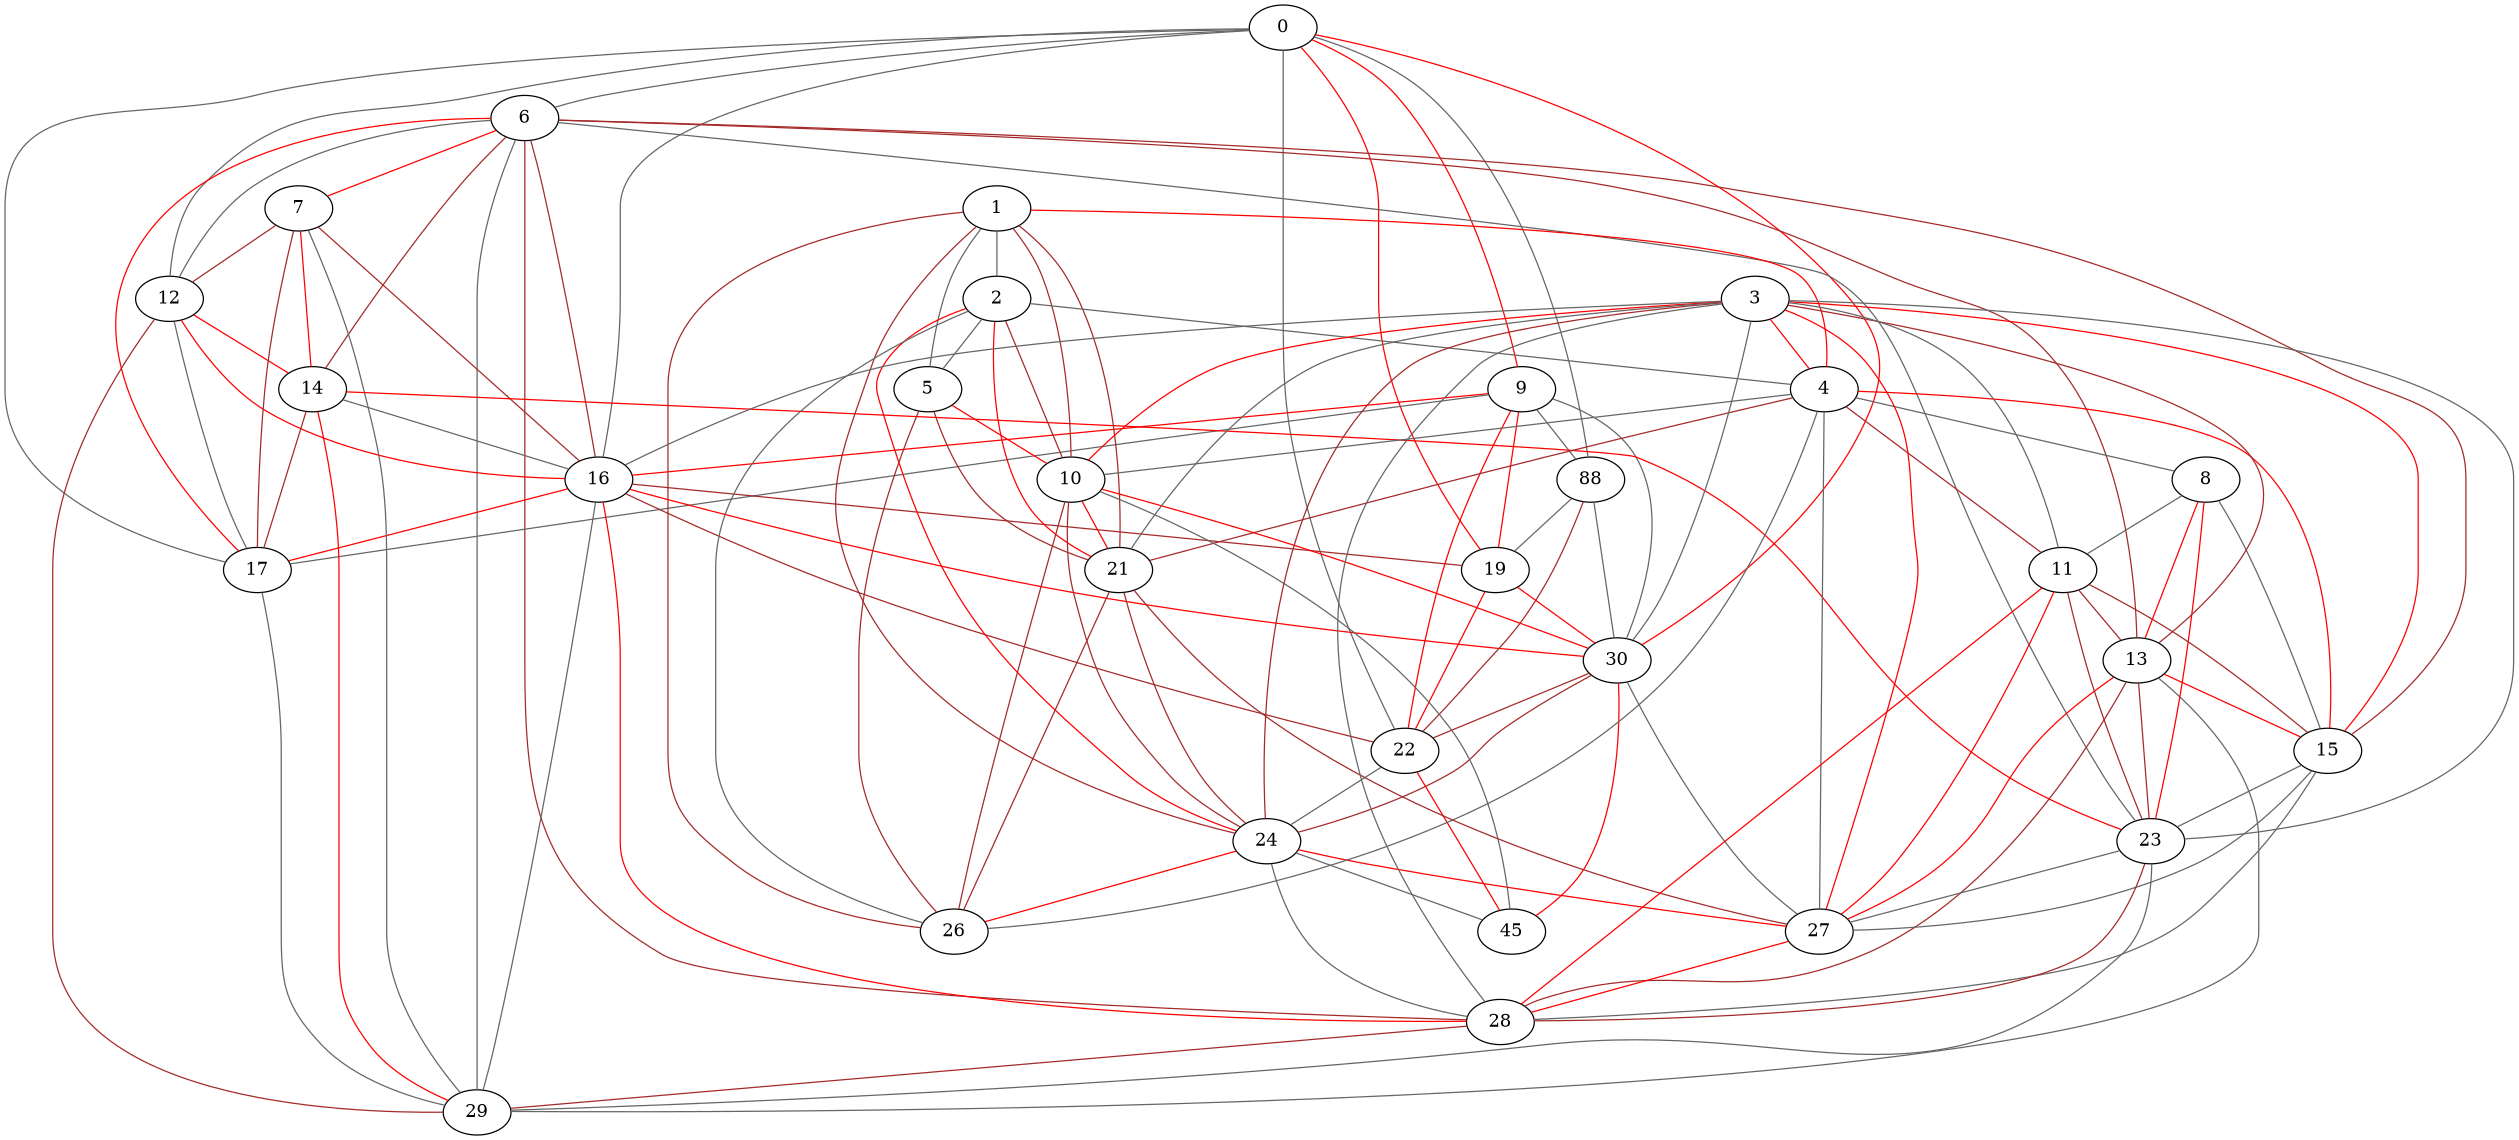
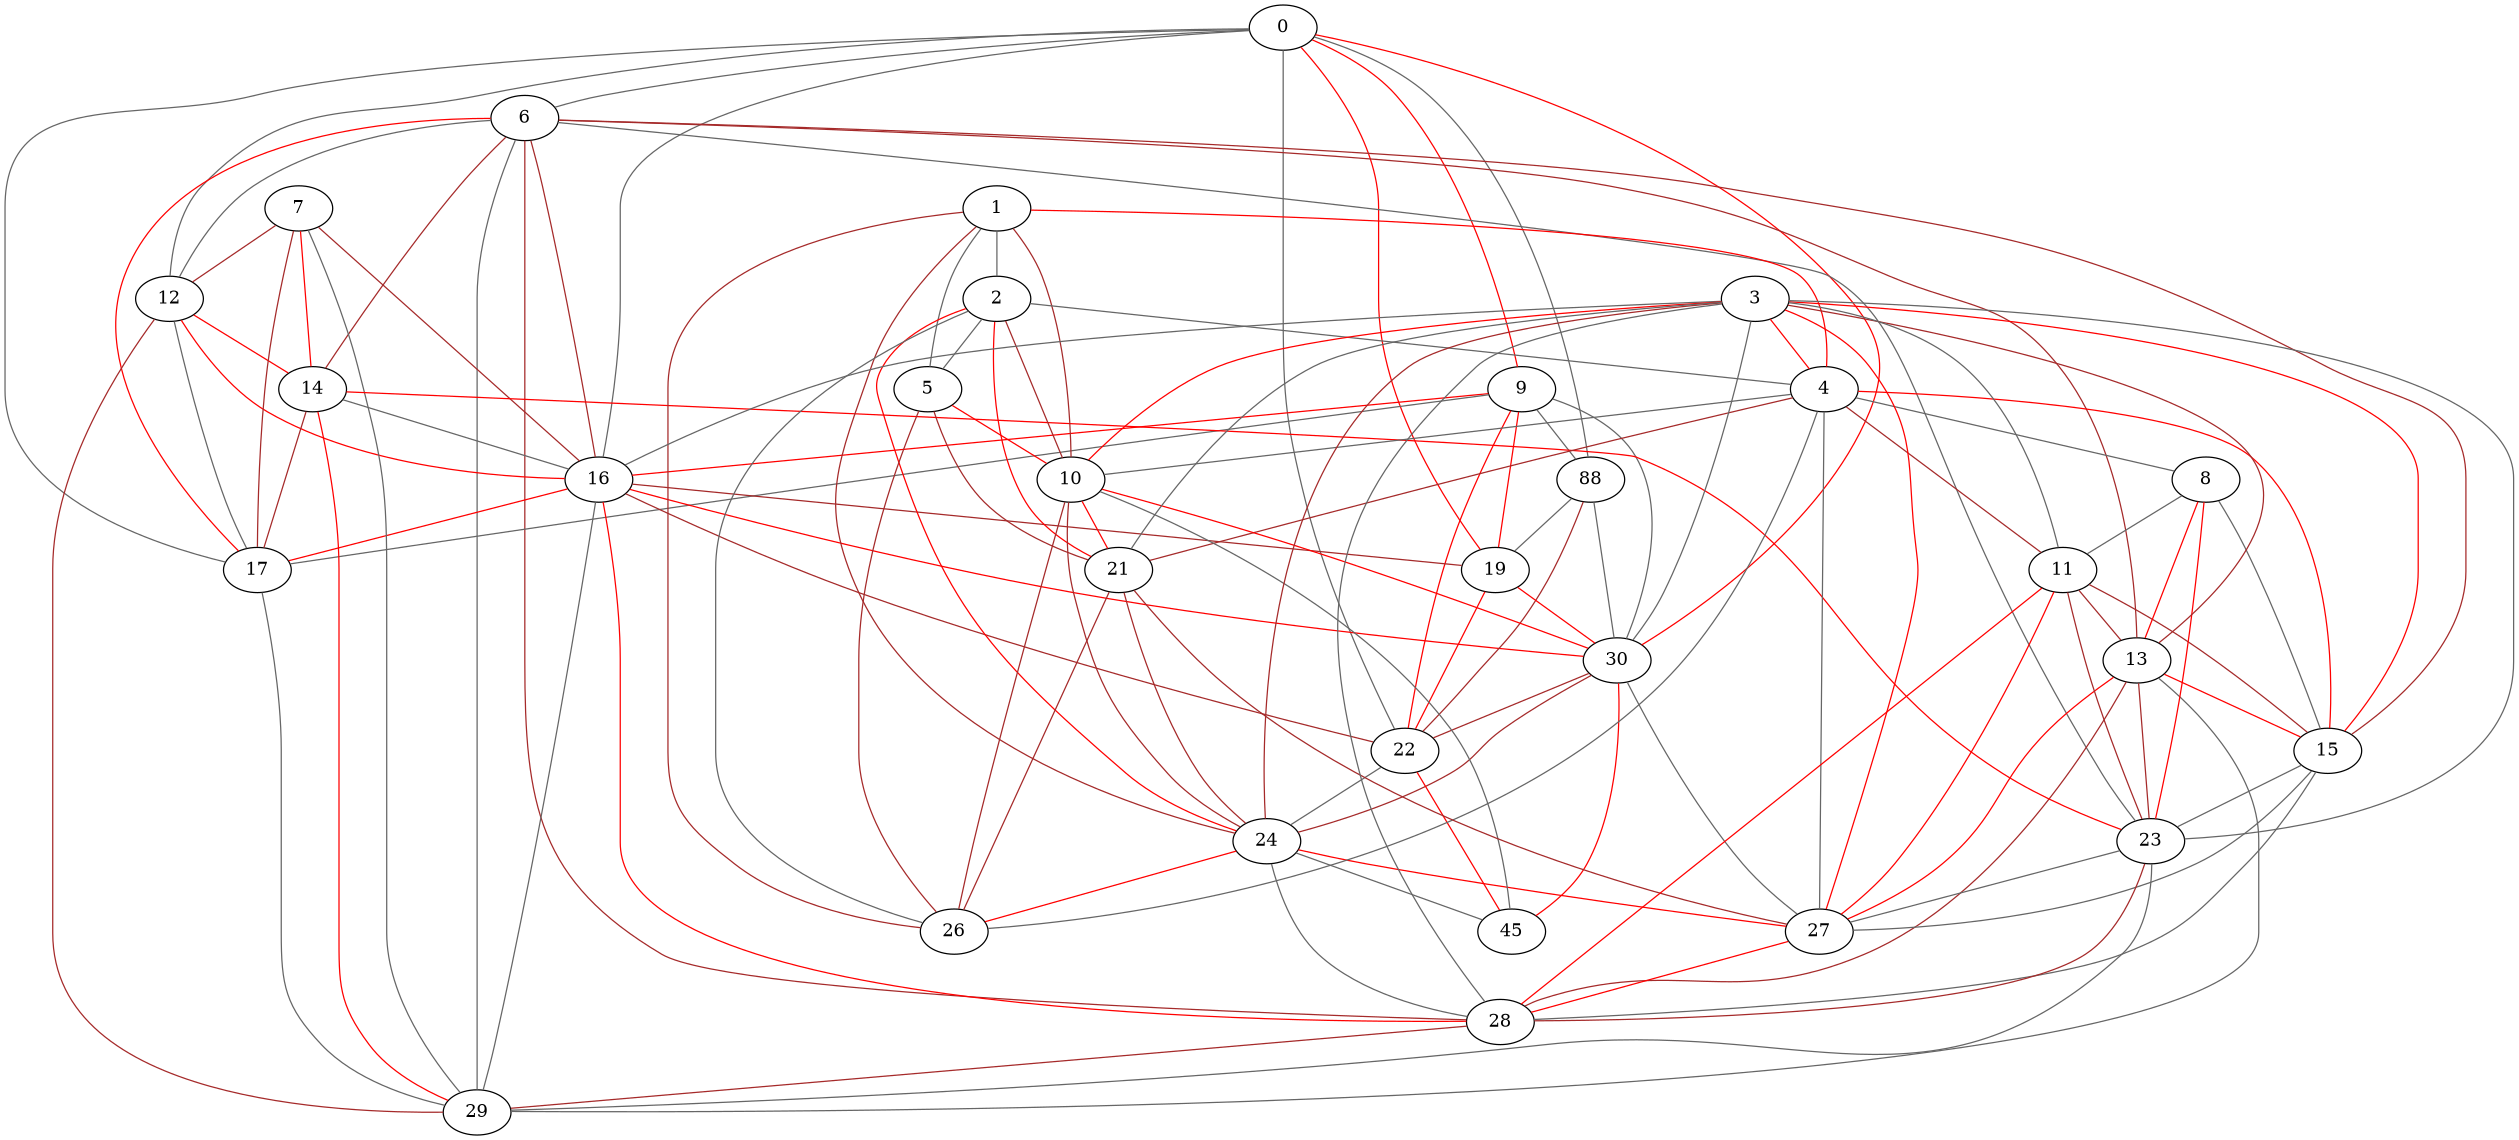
edge "6" -- "7": removed
edge "1" -- "21": removed
